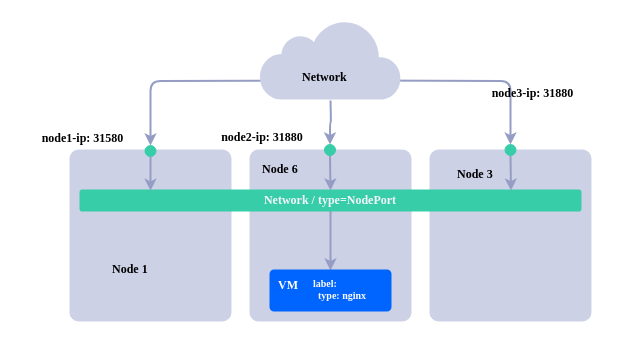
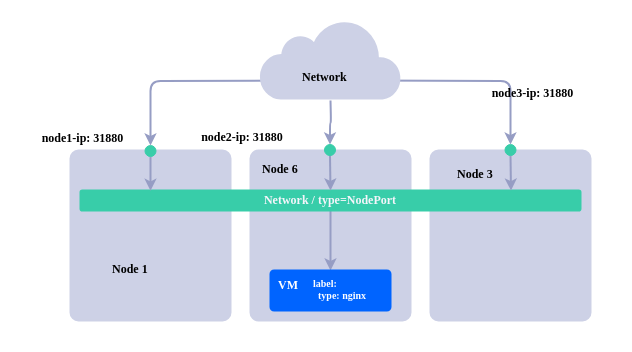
node "node2-ip: 31880": moved (263, 137) -> (243, 137)
node "node1-ip: 31580": label "node1-ip: 31580" -> "node1-ip: 31880"
